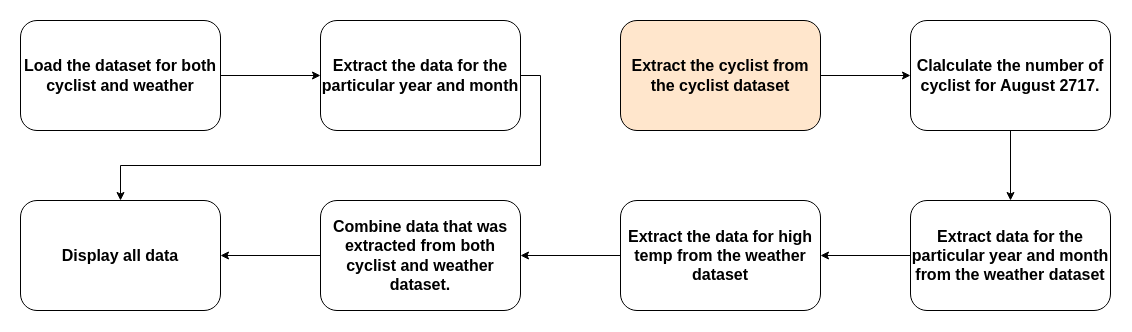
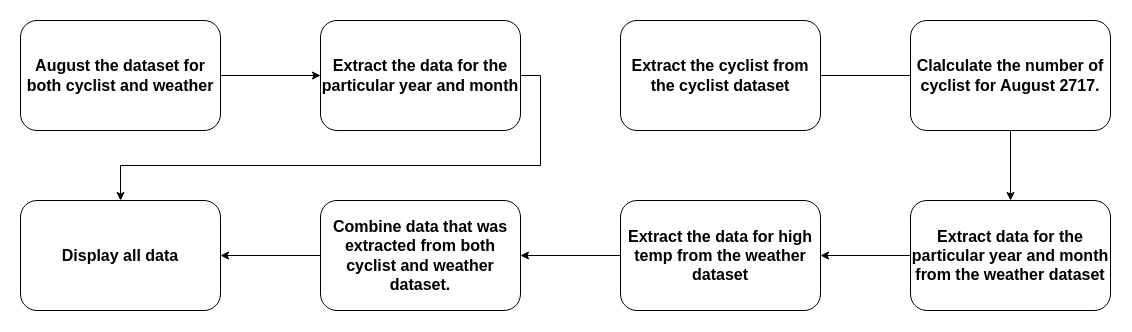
node "Load the dataset for both cyclist and weather": label "Load the dataset for both cyclist and weather" -> "August the dataset for both cyclist and weather"
node "Extract the cyclist from the cyclist dataset": fillcolor #ffe6cc -> #ffffff
edge "Extract the cyclist from the cyclist dataset" -> "Clalculate the number of cyclist for August 2717.": arrowhead classic -> none
